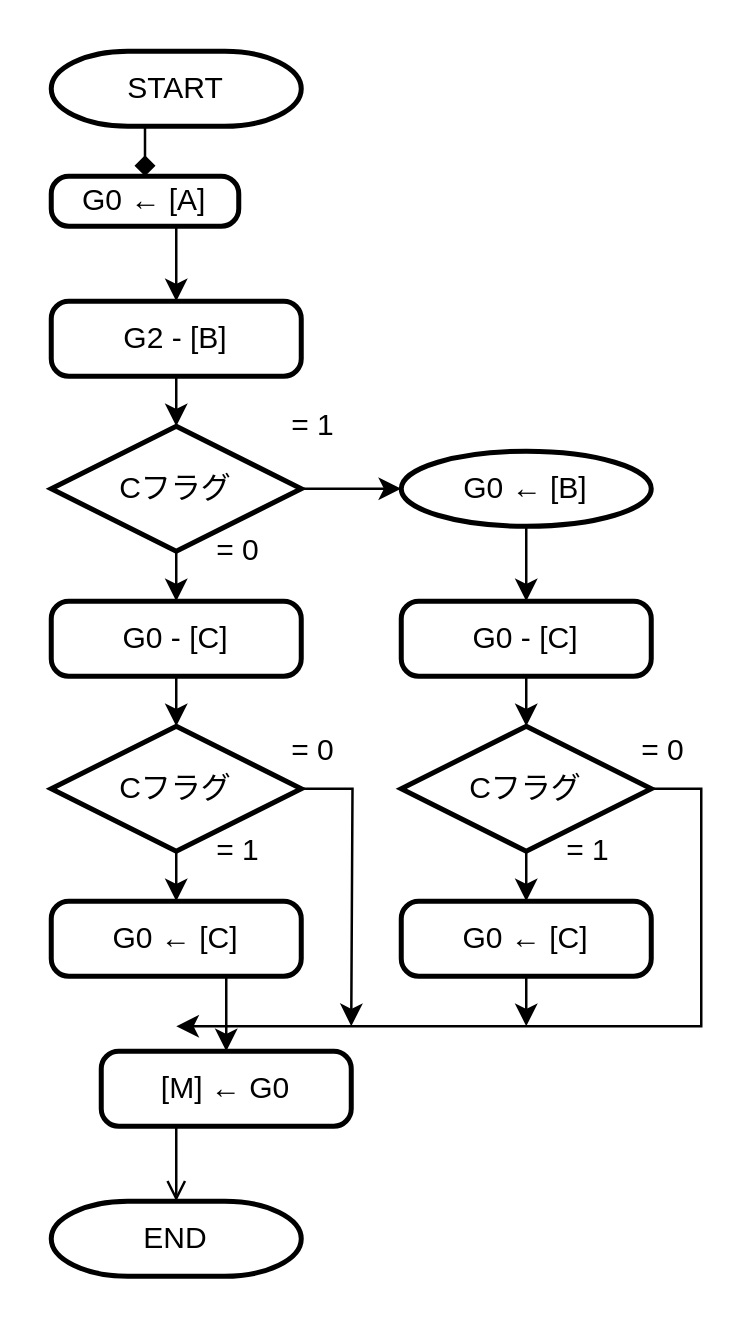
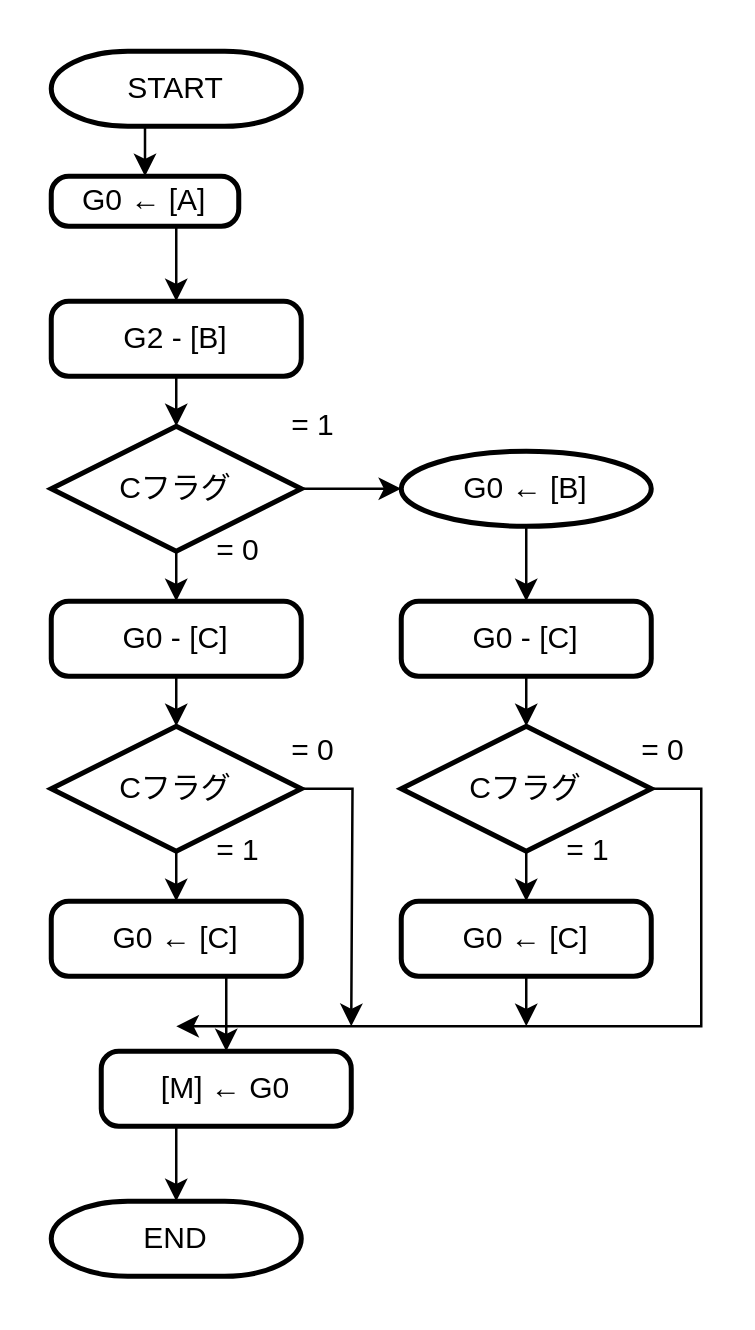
edge "START" -> "G0 ← [A]": arrowhead diamond -> classic
edge "[M] ← G0" -> "END": arrowhead open -> classic
